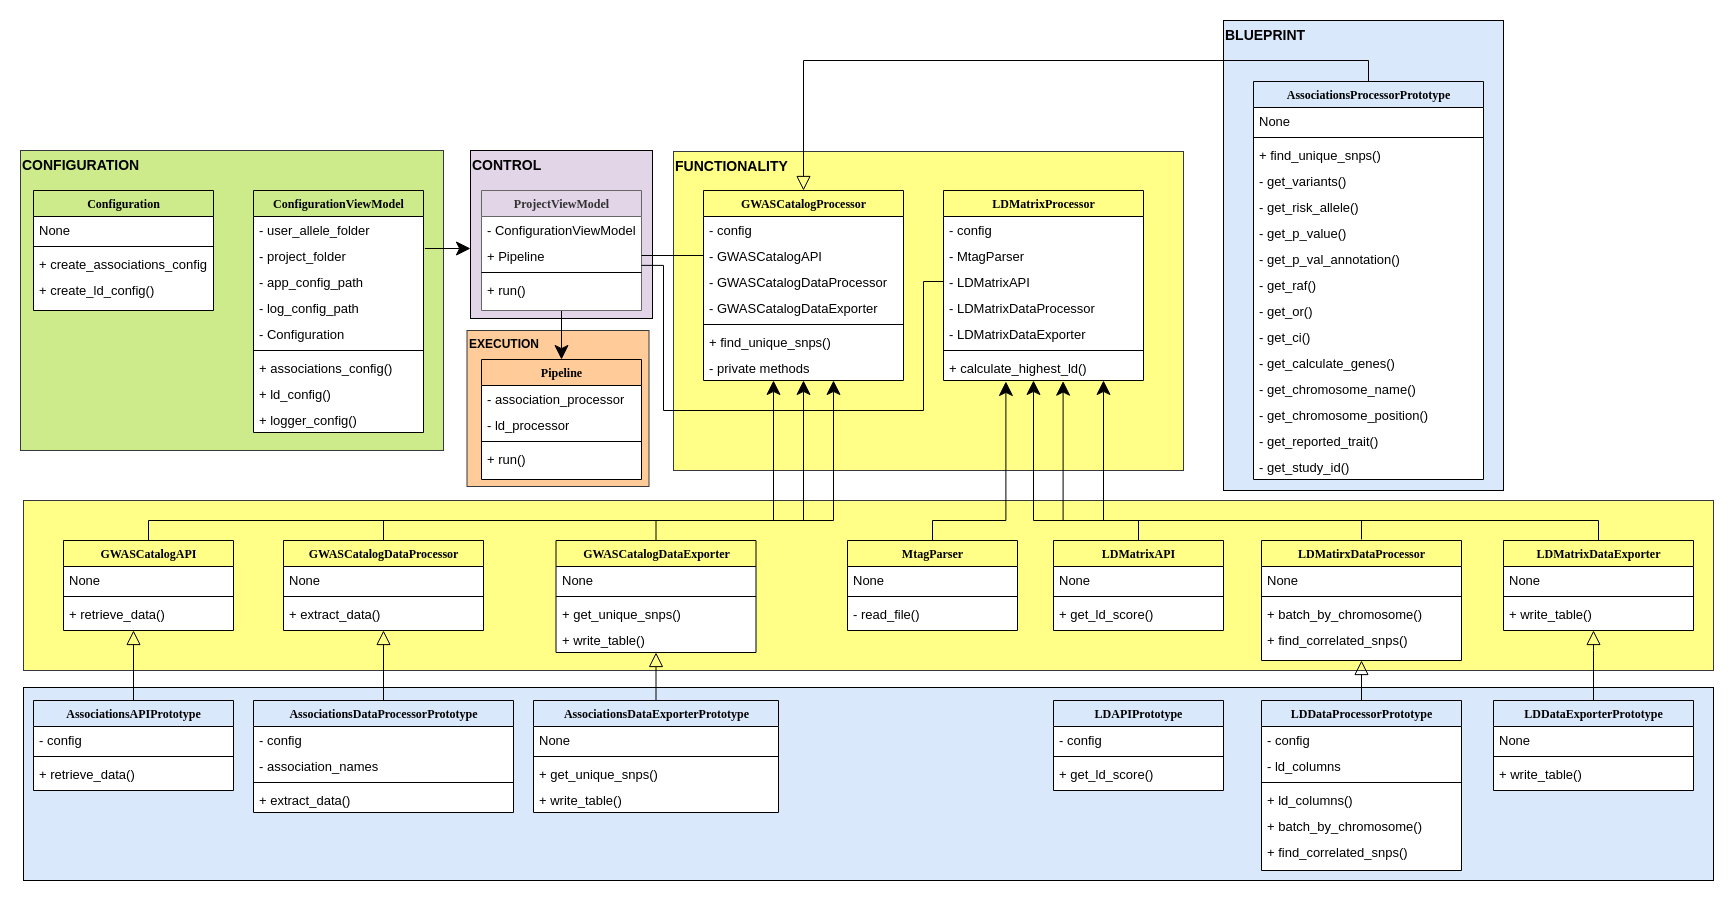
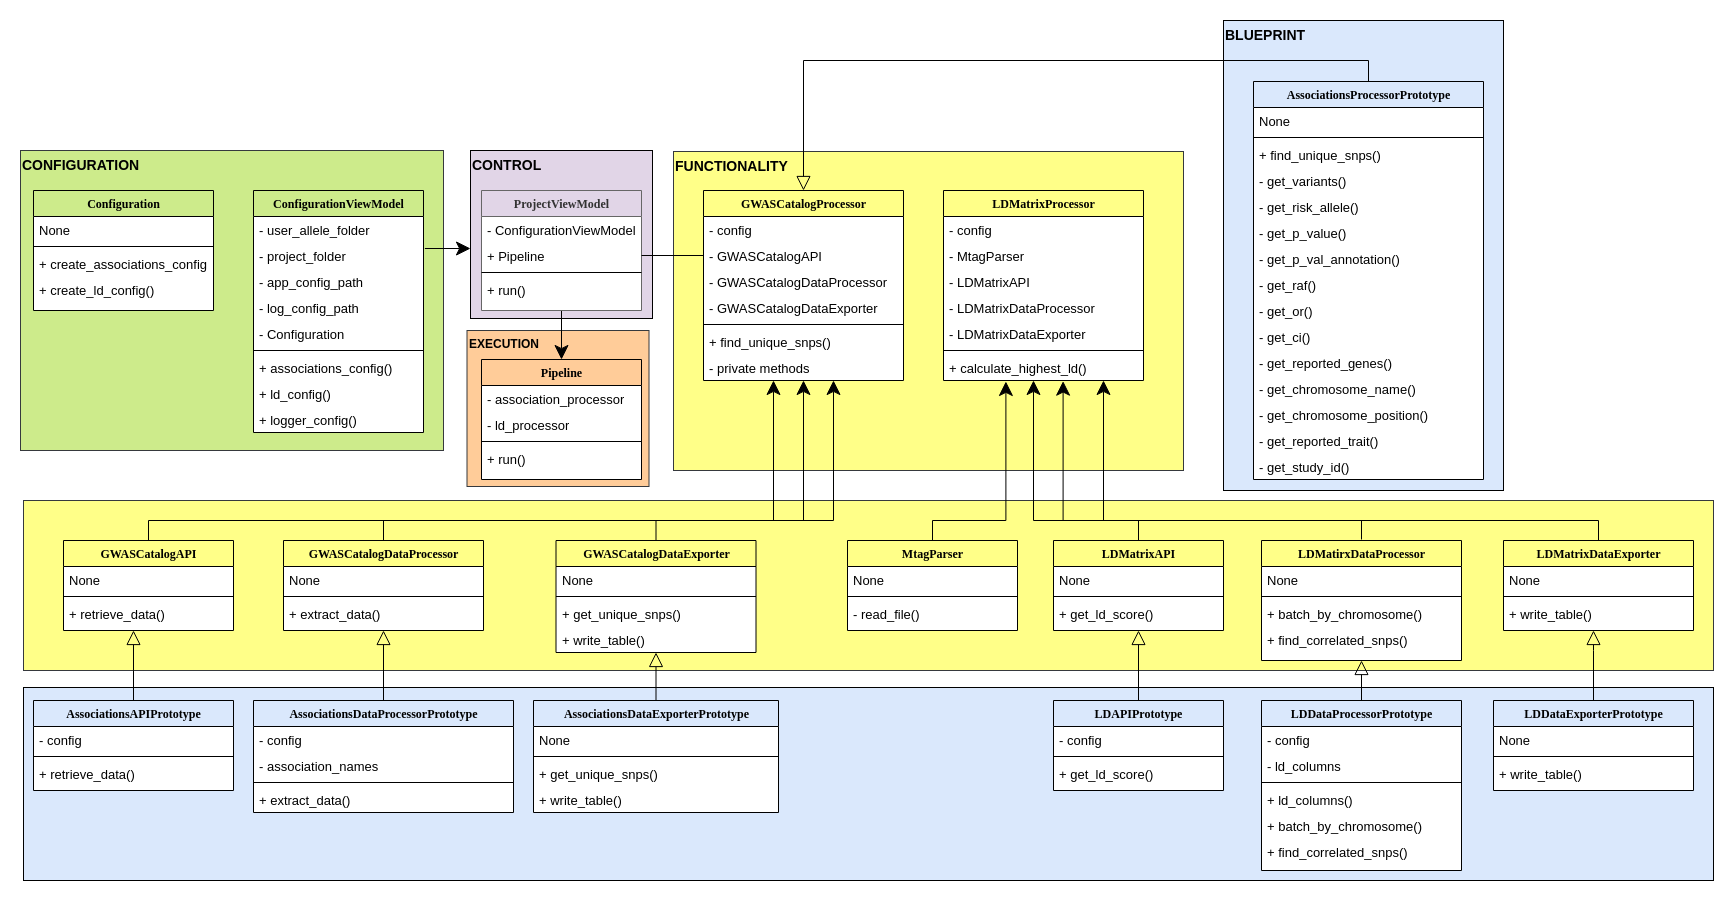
node "- get_calculate_genes()": label "- get_calculate_genes()" -> "- get_reported_genes()"
edge "+ Pipeline" -- "- LDMatrixAPI": removed
edge "LDAPIPrototype" -> "LDMatrixAPI": added
